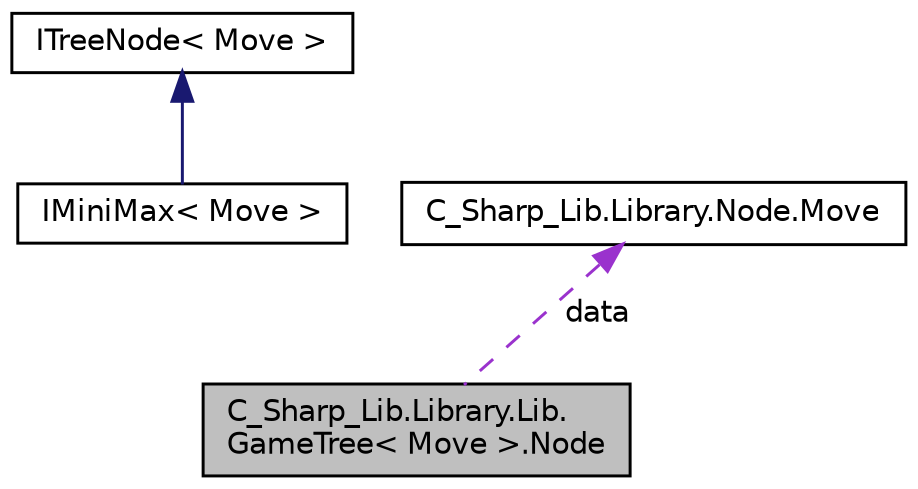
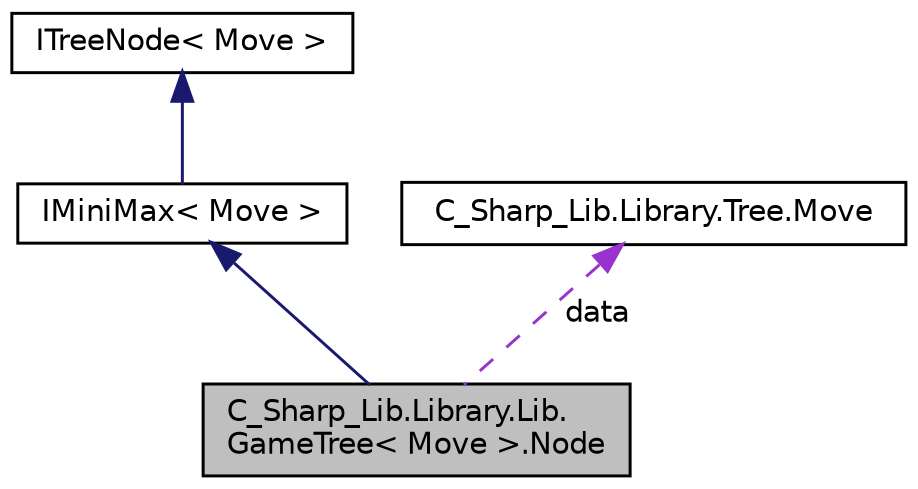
node "C_Sharp_Lib.Library.Node.Move": label "C_Sharp_Lib.Library.Node.Move" -> "C_Sharp_Lib.Library.Tree.Move"
edge "C_Sharp_Lib.Library.Lib. GameTree< Move >.Node" -> "IMiniMax< Move >": added
